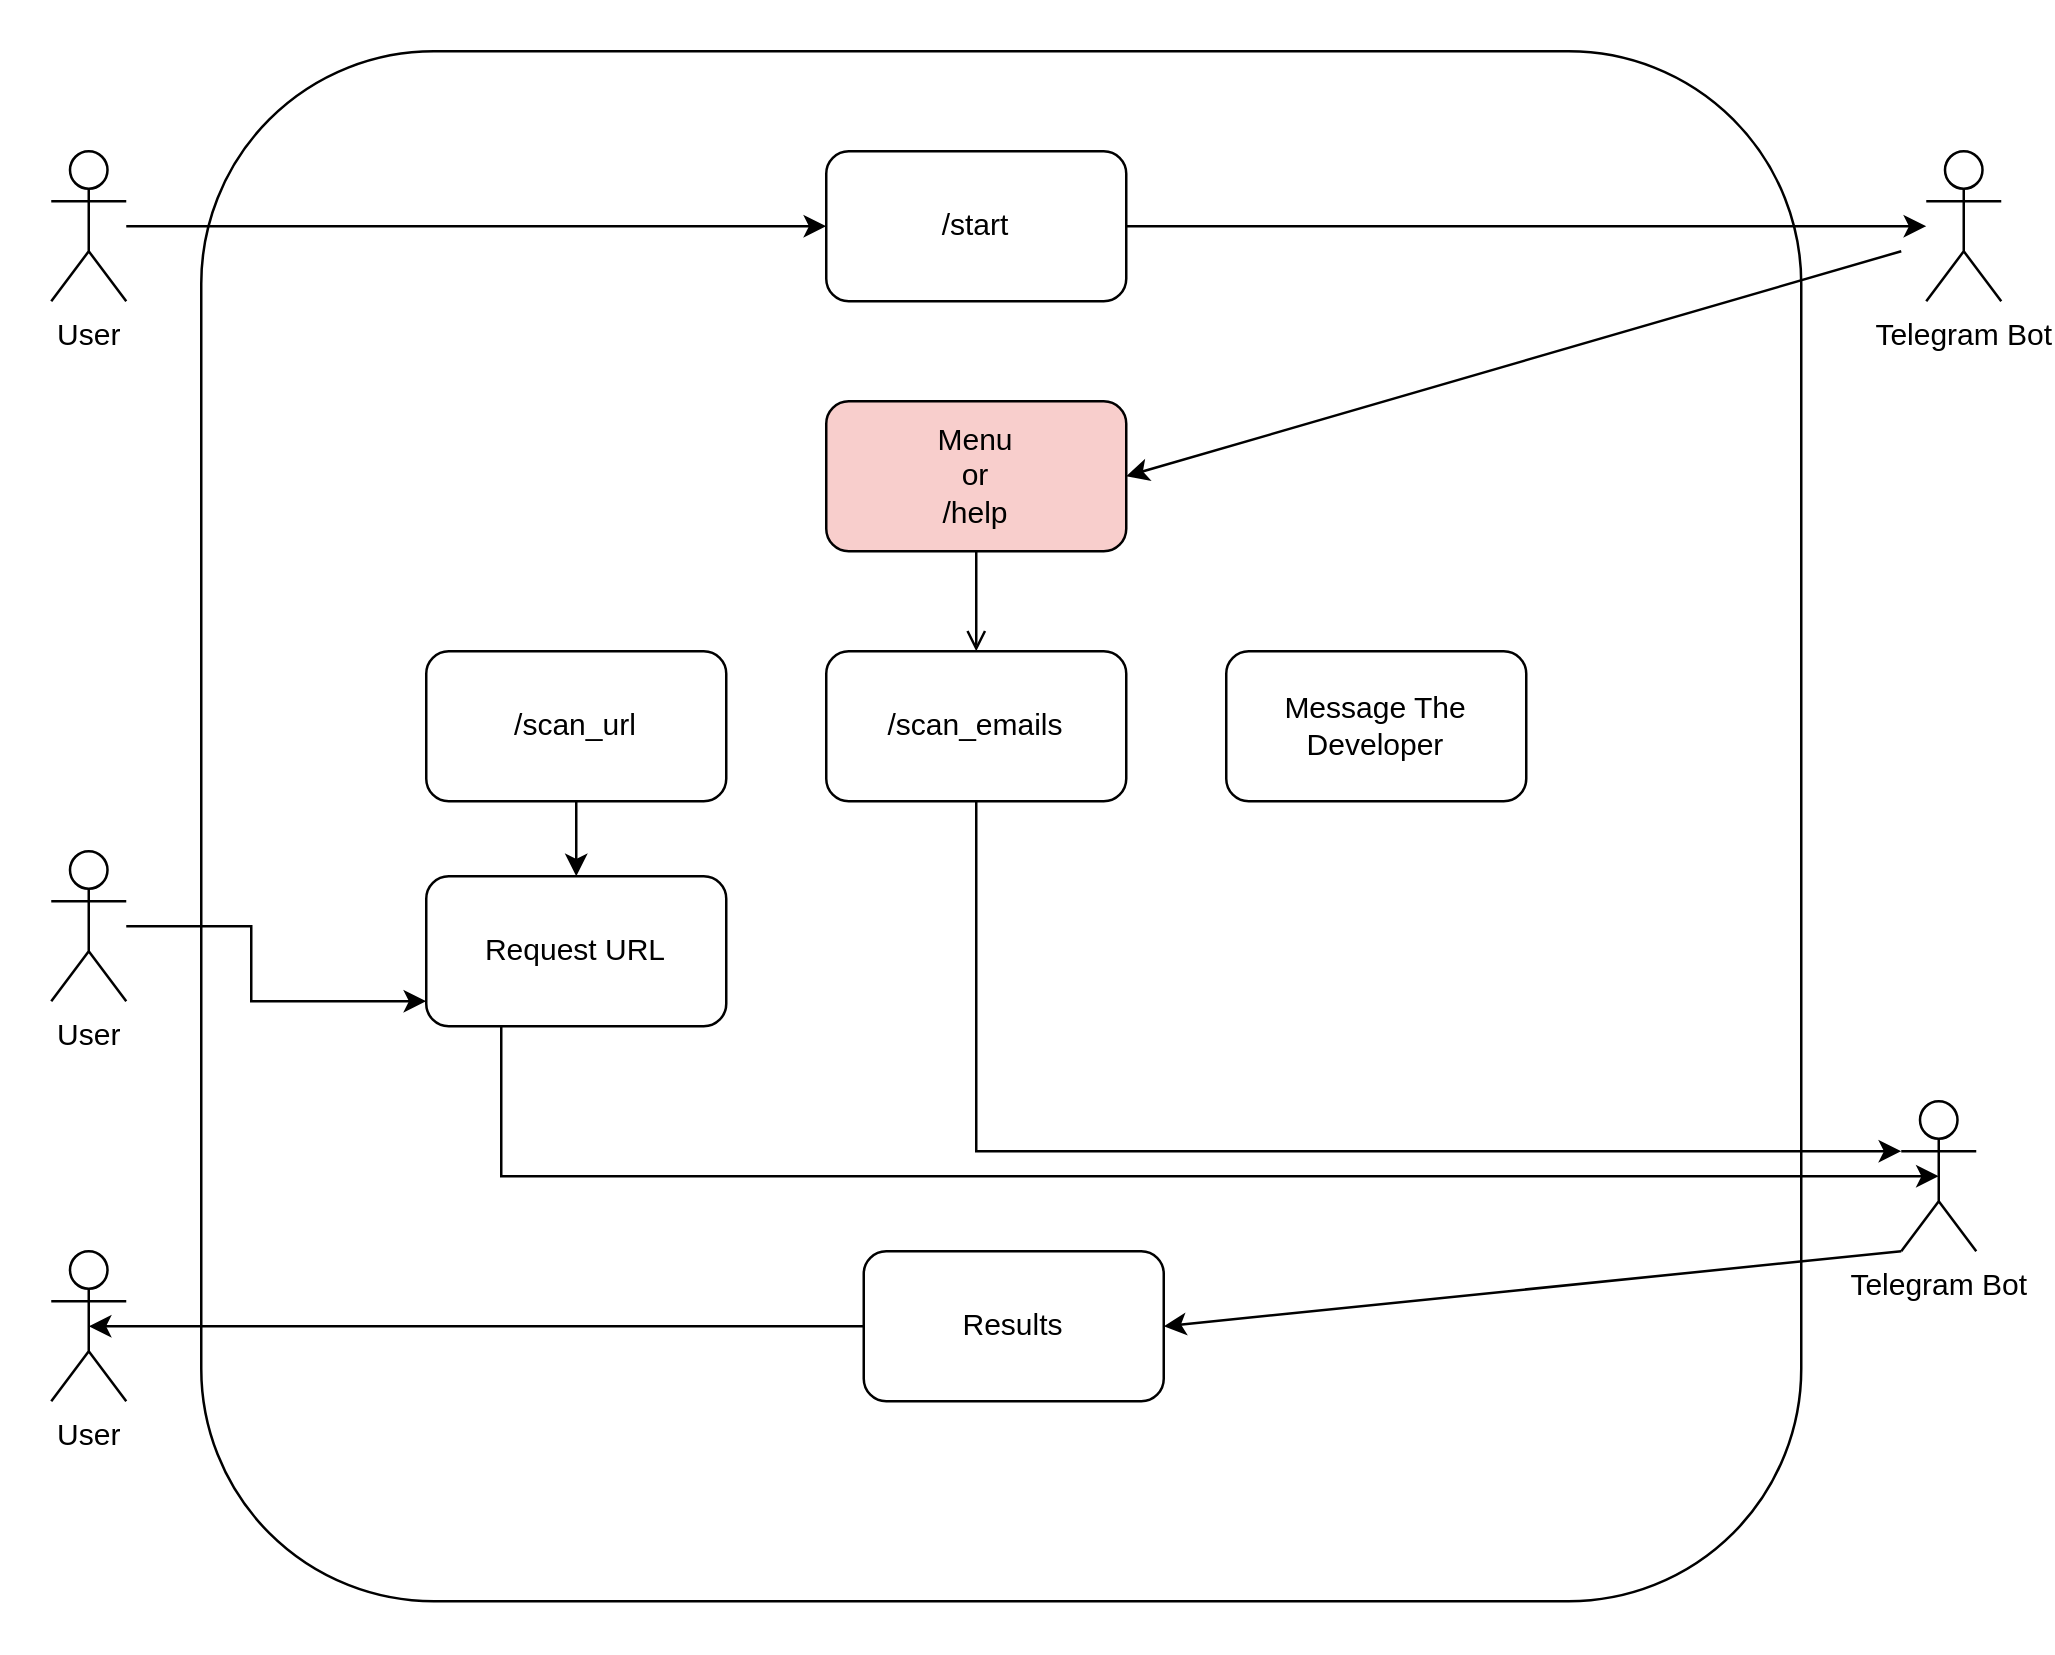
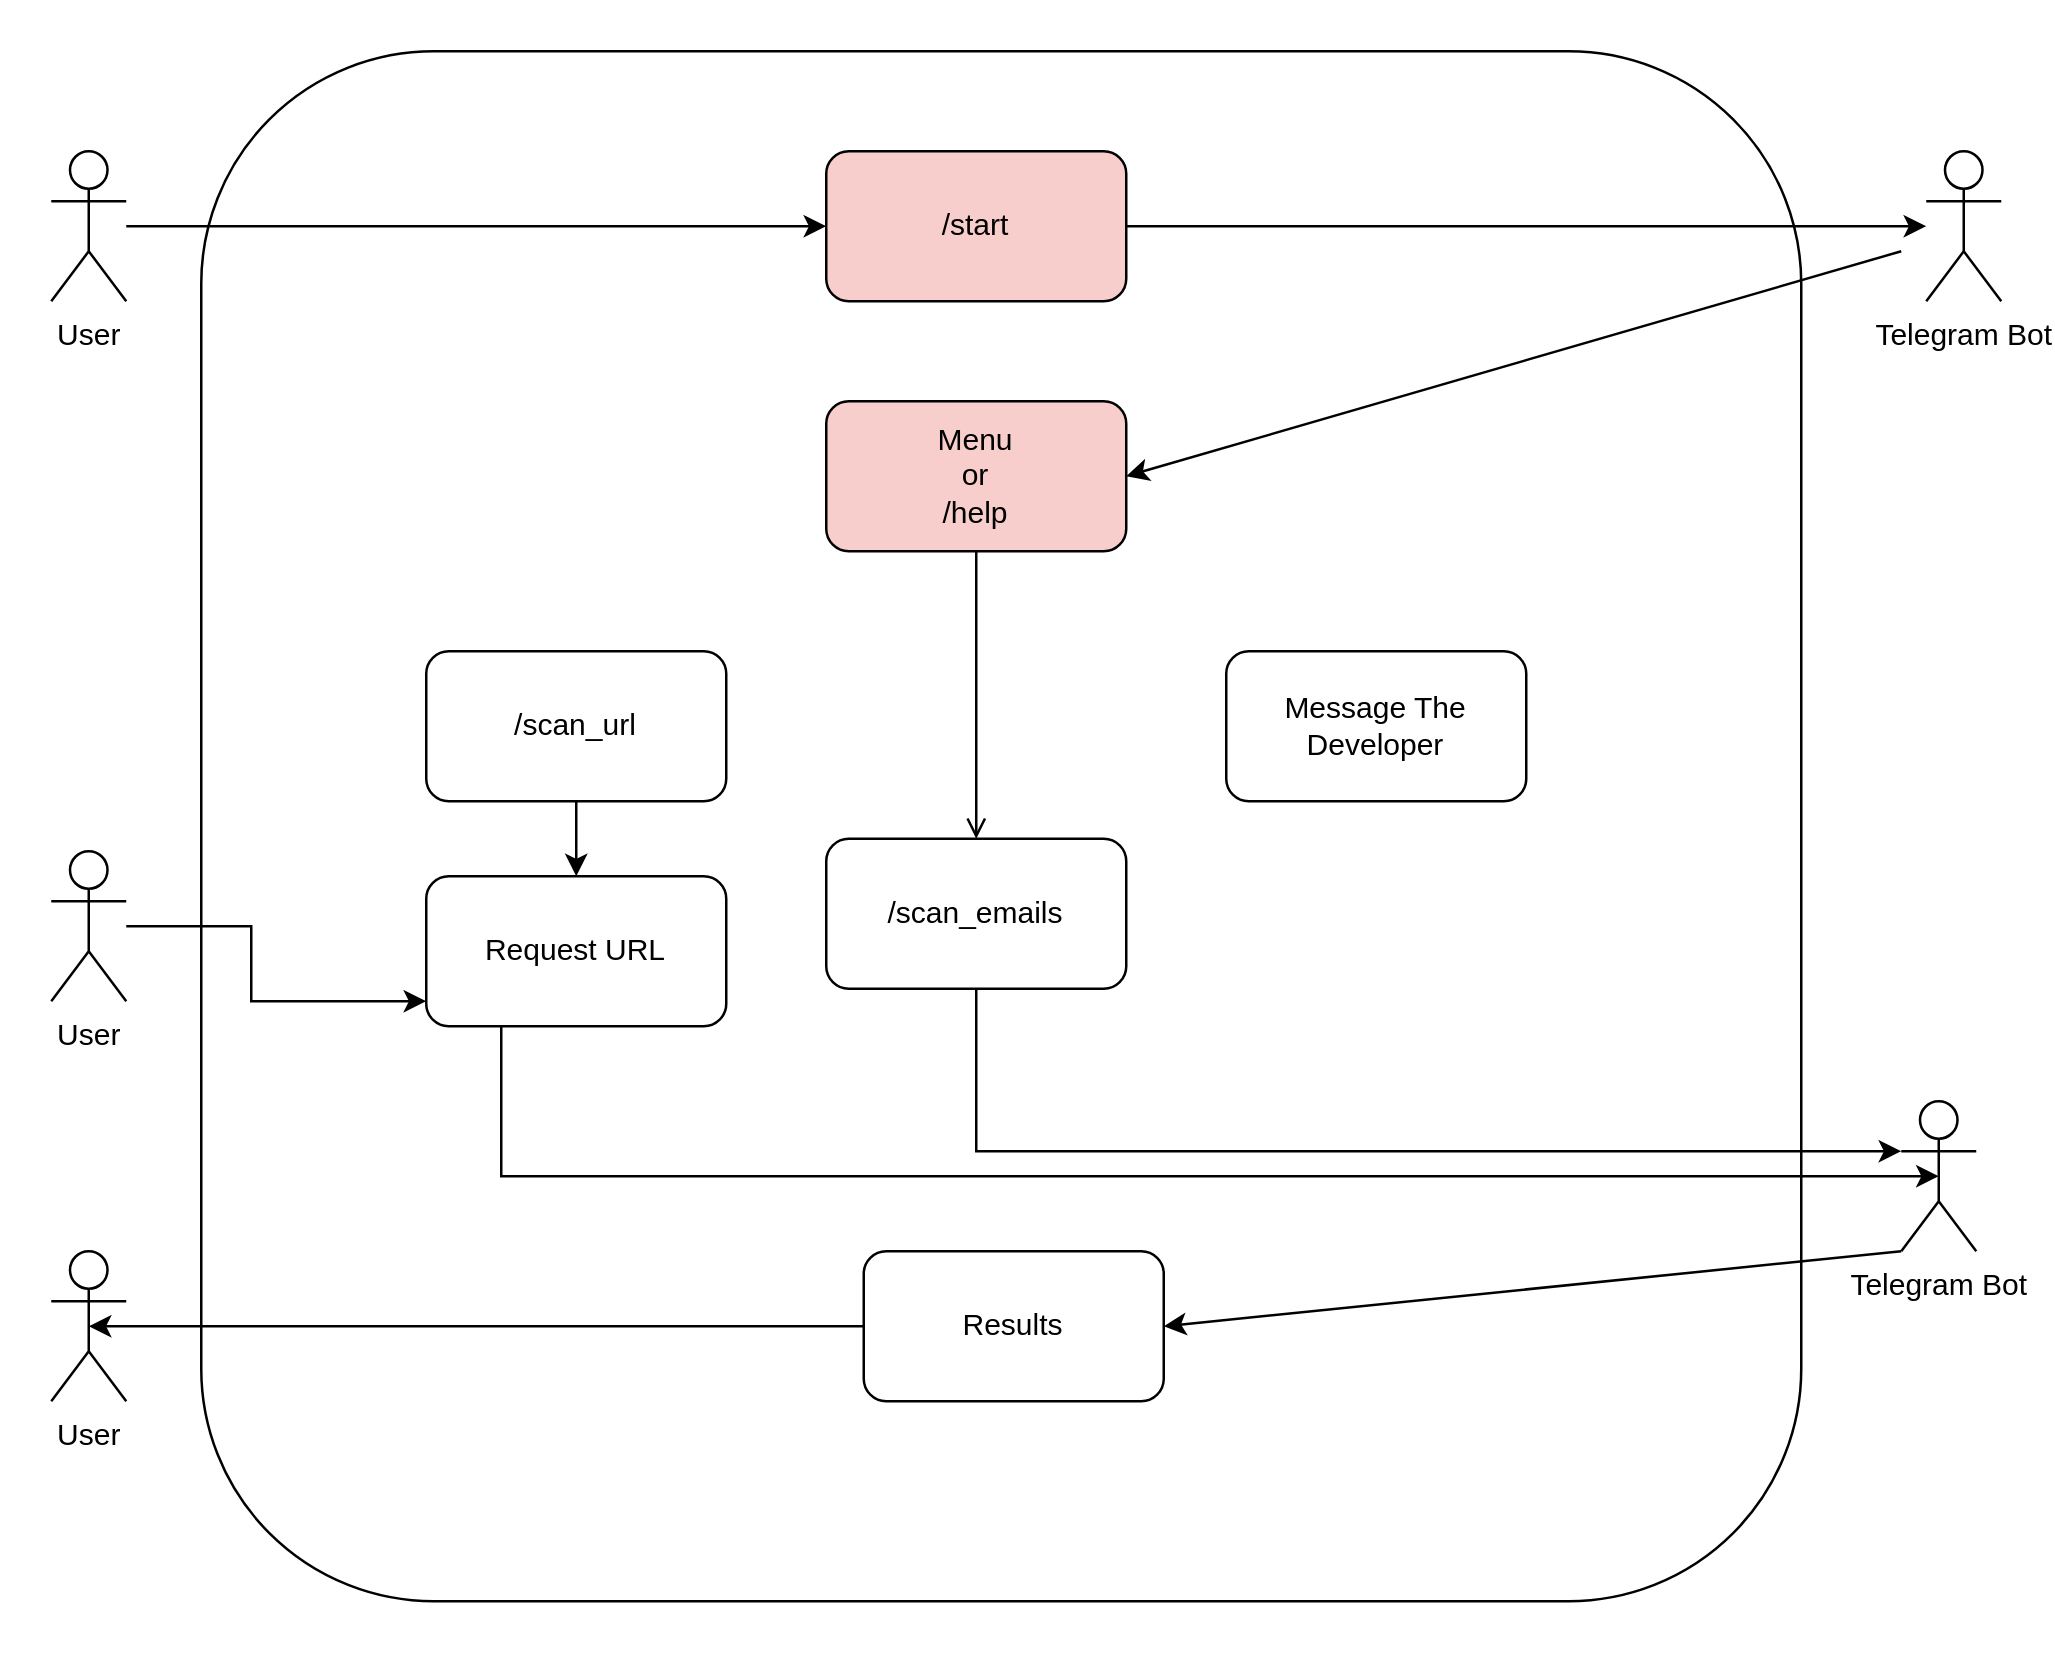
node "/start": fillcolor #ffffff -> #f8cecc
node "/scan_emails": moved (976, 726) -> (976, 914)
